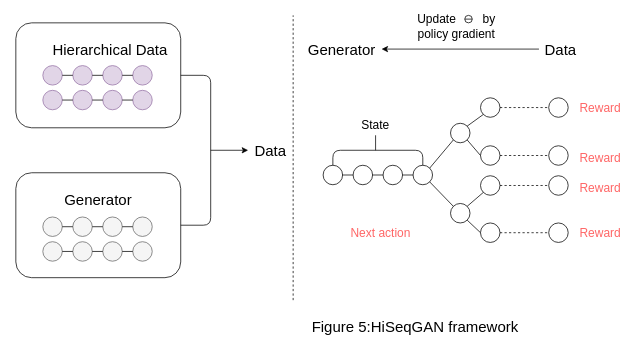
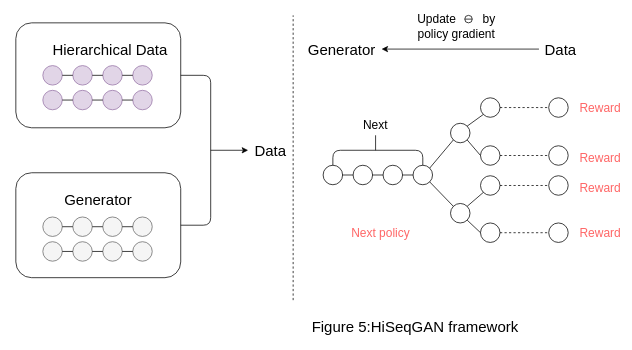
node "State": label "State" -> "Next"
node "Next action": label "Next action" -> "Next policy"
